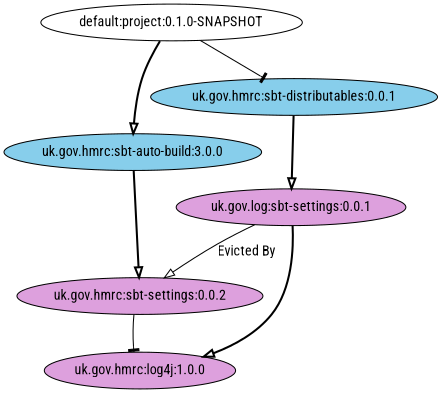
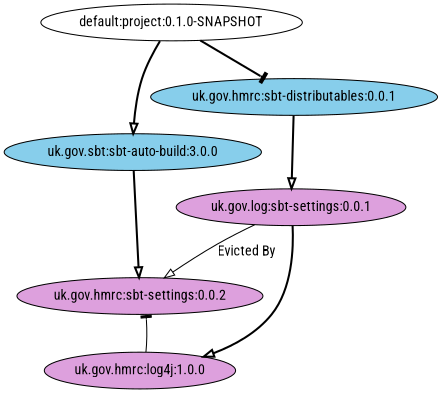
edge "default:project:0.1.0-SNAPSHOT" -> "uk.gov.hmrc:sbt-distributables:0.0.1": style solid -> bold
node "uk.gov.hmrc:sbt-auto-build:3.0.0": label "uk.gov.hmrc:sbt-auto-build:3.0.0" -> "uk.gov.sbt:sbt-auto-build:3.0.0"
edge "uk.gov.hmrc:sbt-settings:0.0.2" -> "uk.gov.hmrc:log4j:1.0.0": reversed
